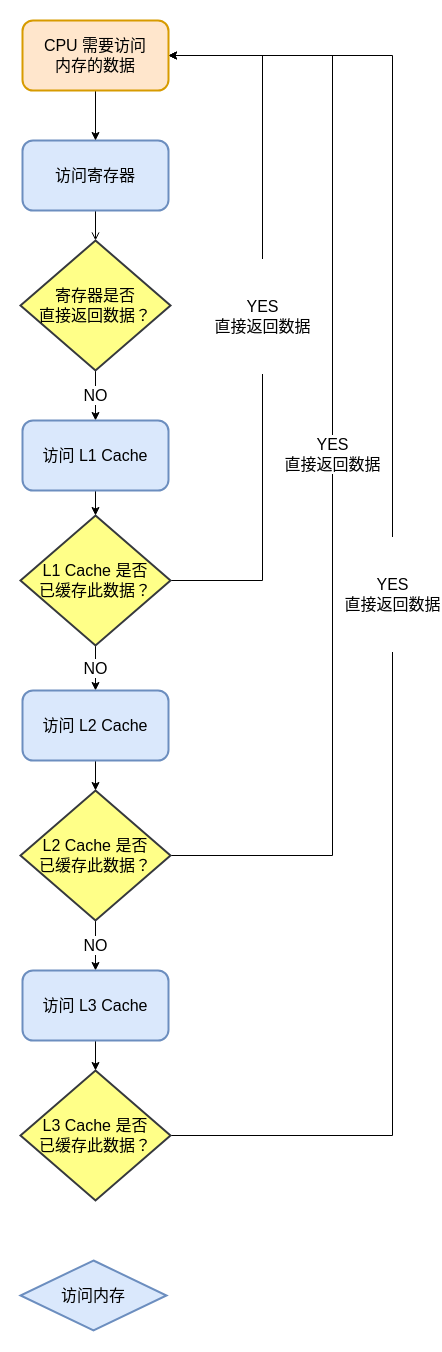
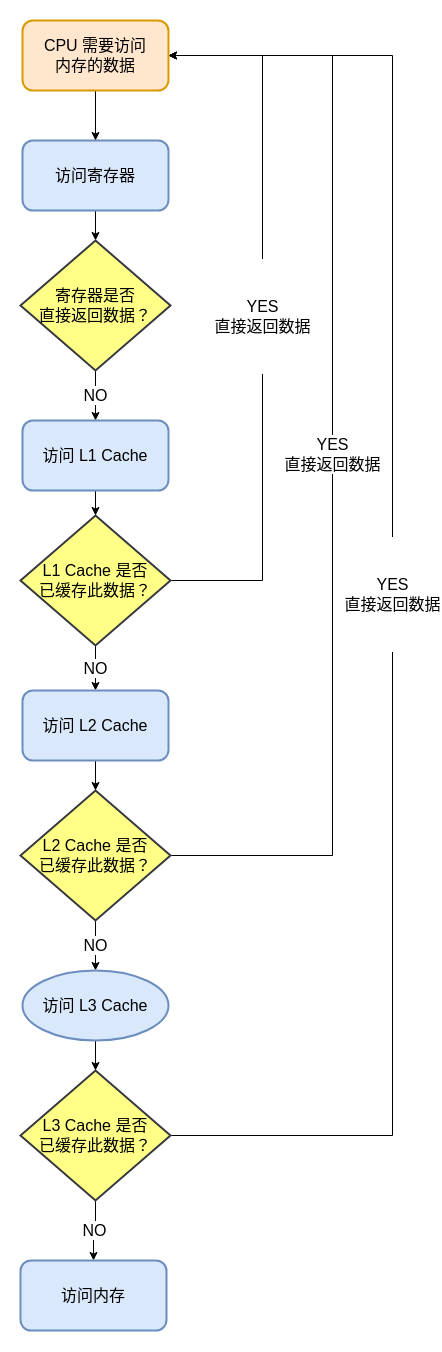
edge "访问寄存器" -> "寄存器是否直接返回数据？": arrowhead open -> classic
node "访问 L3 Cache": shape rounded rectangle -> ellipse
edge "L3 Cache 是否已缓存此数据？" -> "访问内存": added, label "NO"
node "访问内存": shape diamond -> rounded rectangle
